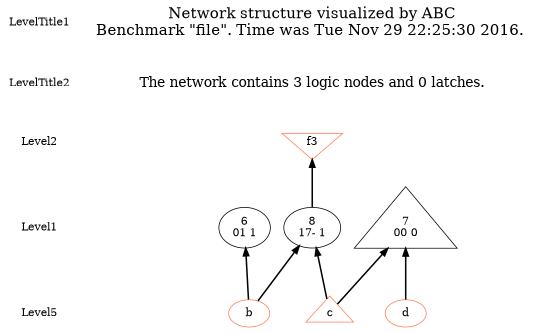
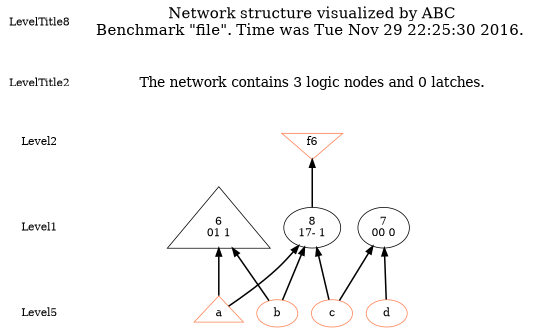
node "LevelTitle1": label "LevelTitle1" -> "LevelTitle8"
node "f3": label "f3" -> "f6"
node "6 01 1": shape ellipse -> triangle
node "7 00 0": shape triangle -> ellipse
node "a": added
node "c": shape triangle -> ellipse
